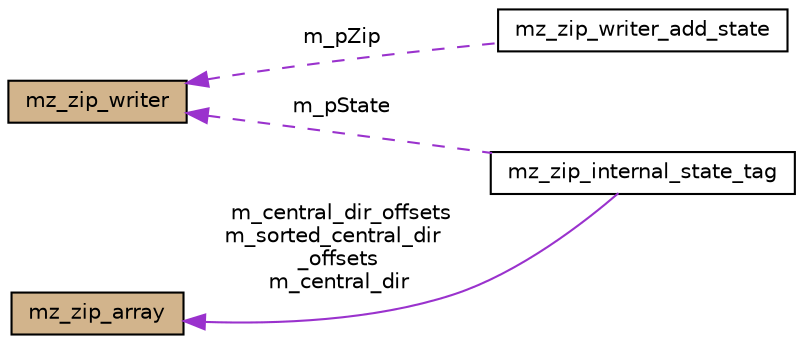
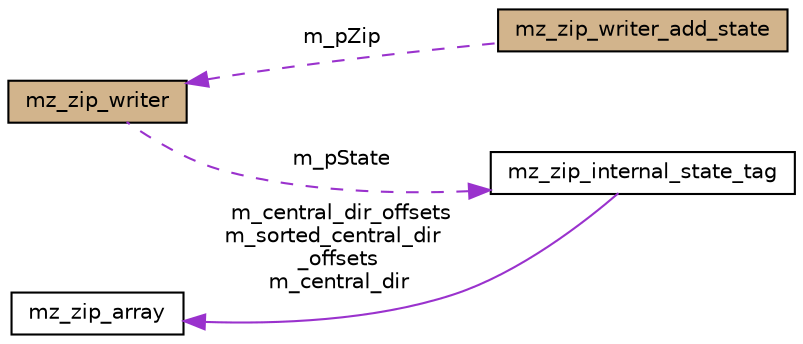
node "mz_zip_writer_add_state": fillcolor white -> tan
edge "mz_zip_internal_state_tag" -> "mz_zip_writer": reversed
node "mz_zip_array": fillcolor tan -> white
